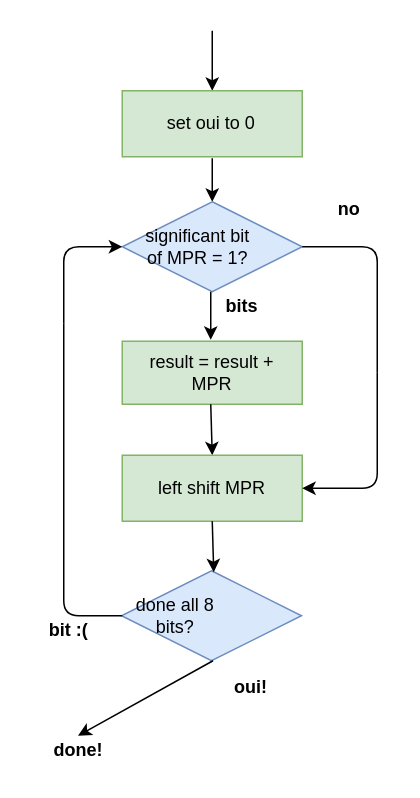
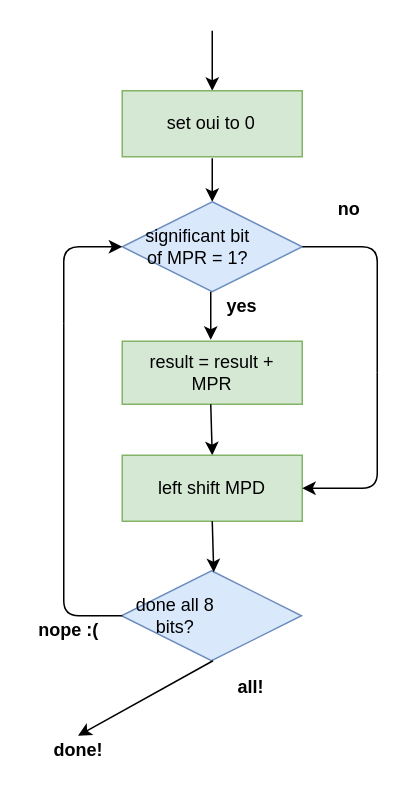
node "bits": label "bits" -> "yes"
node "left shift MPR": label "left shift MPR" -> "left shift MPD"
node "bit :(": label "bit :(" -> "nope :("
node "oui!": label "oui!" -> "all!"
